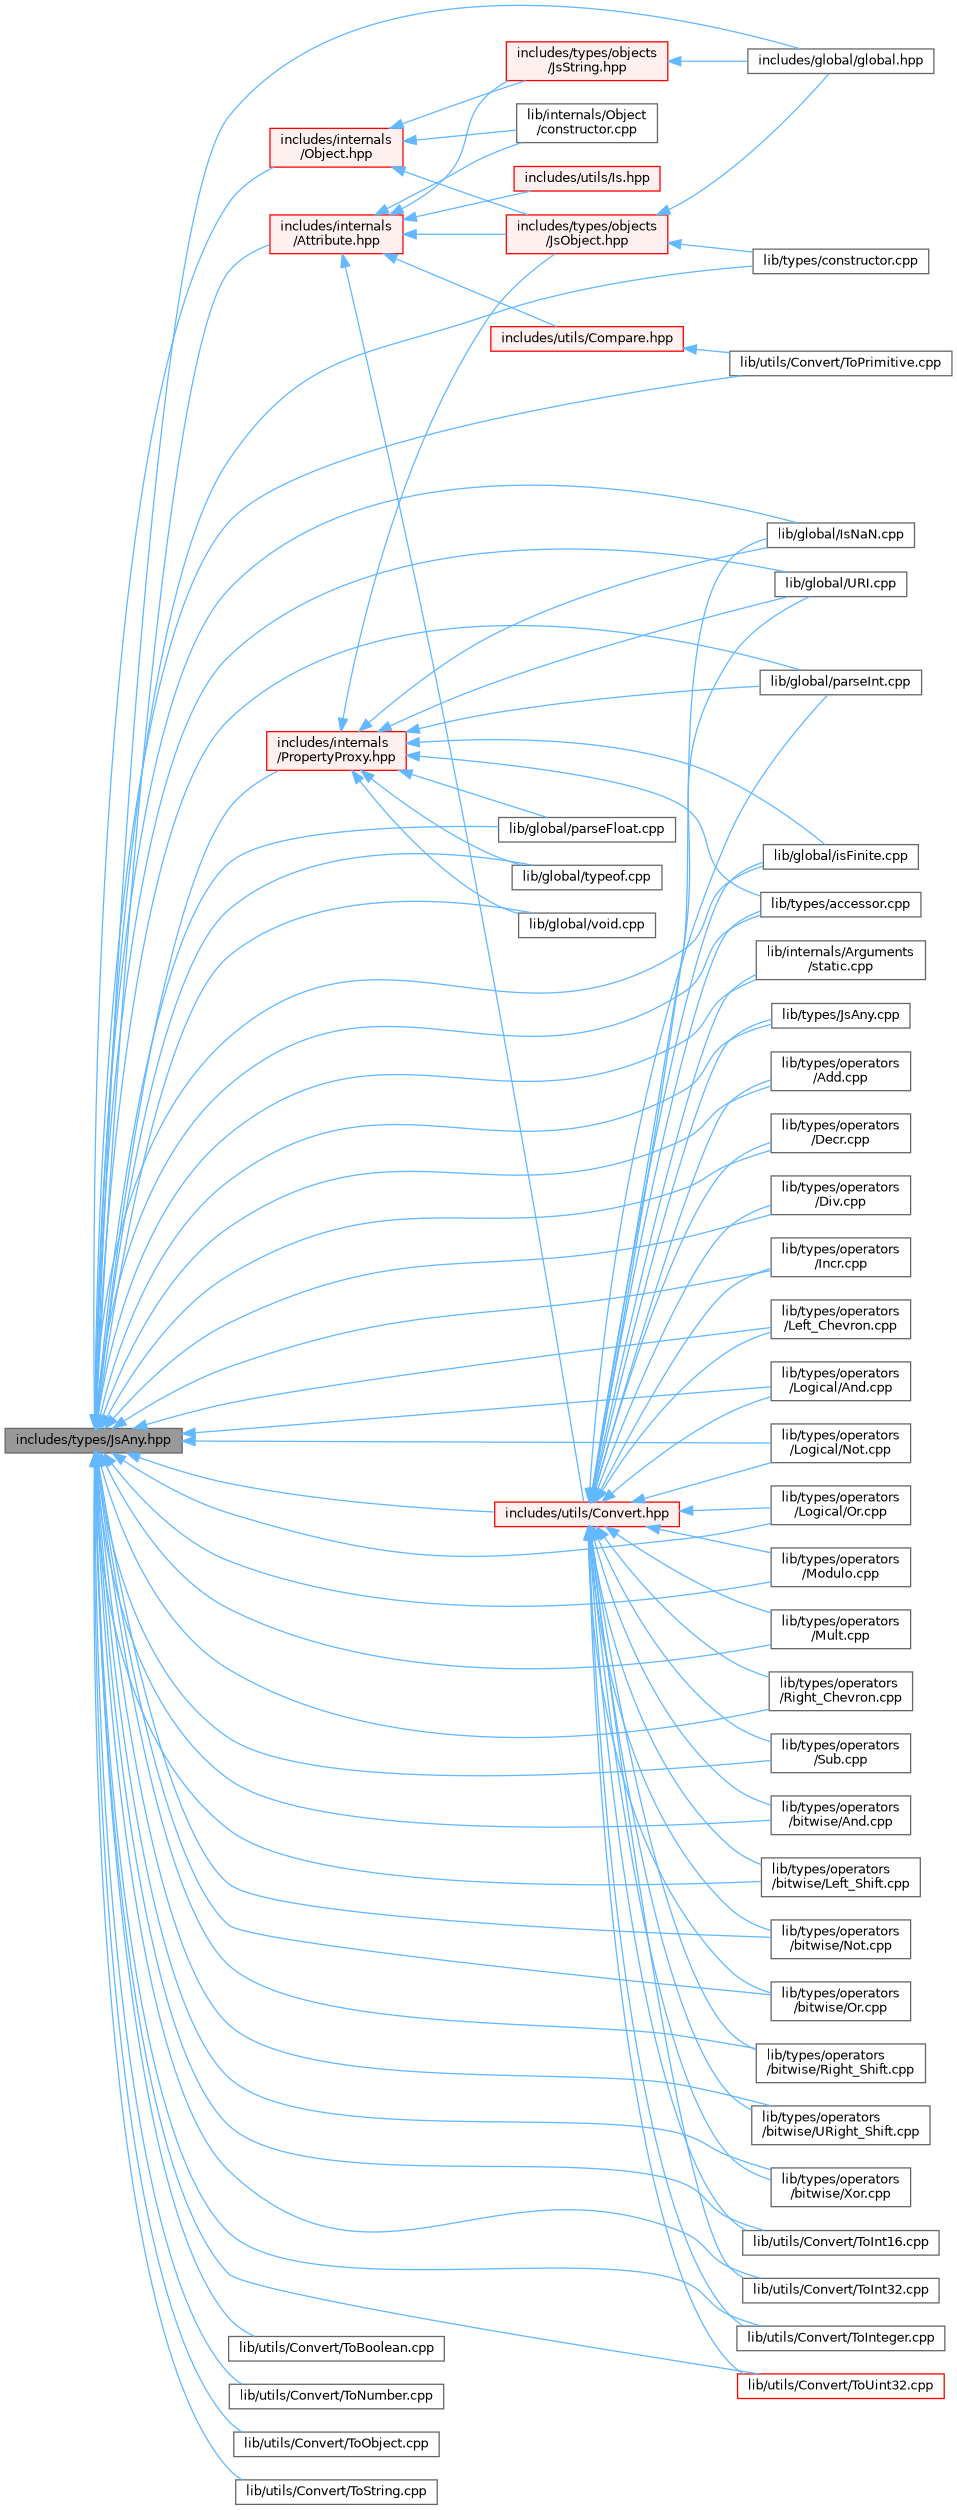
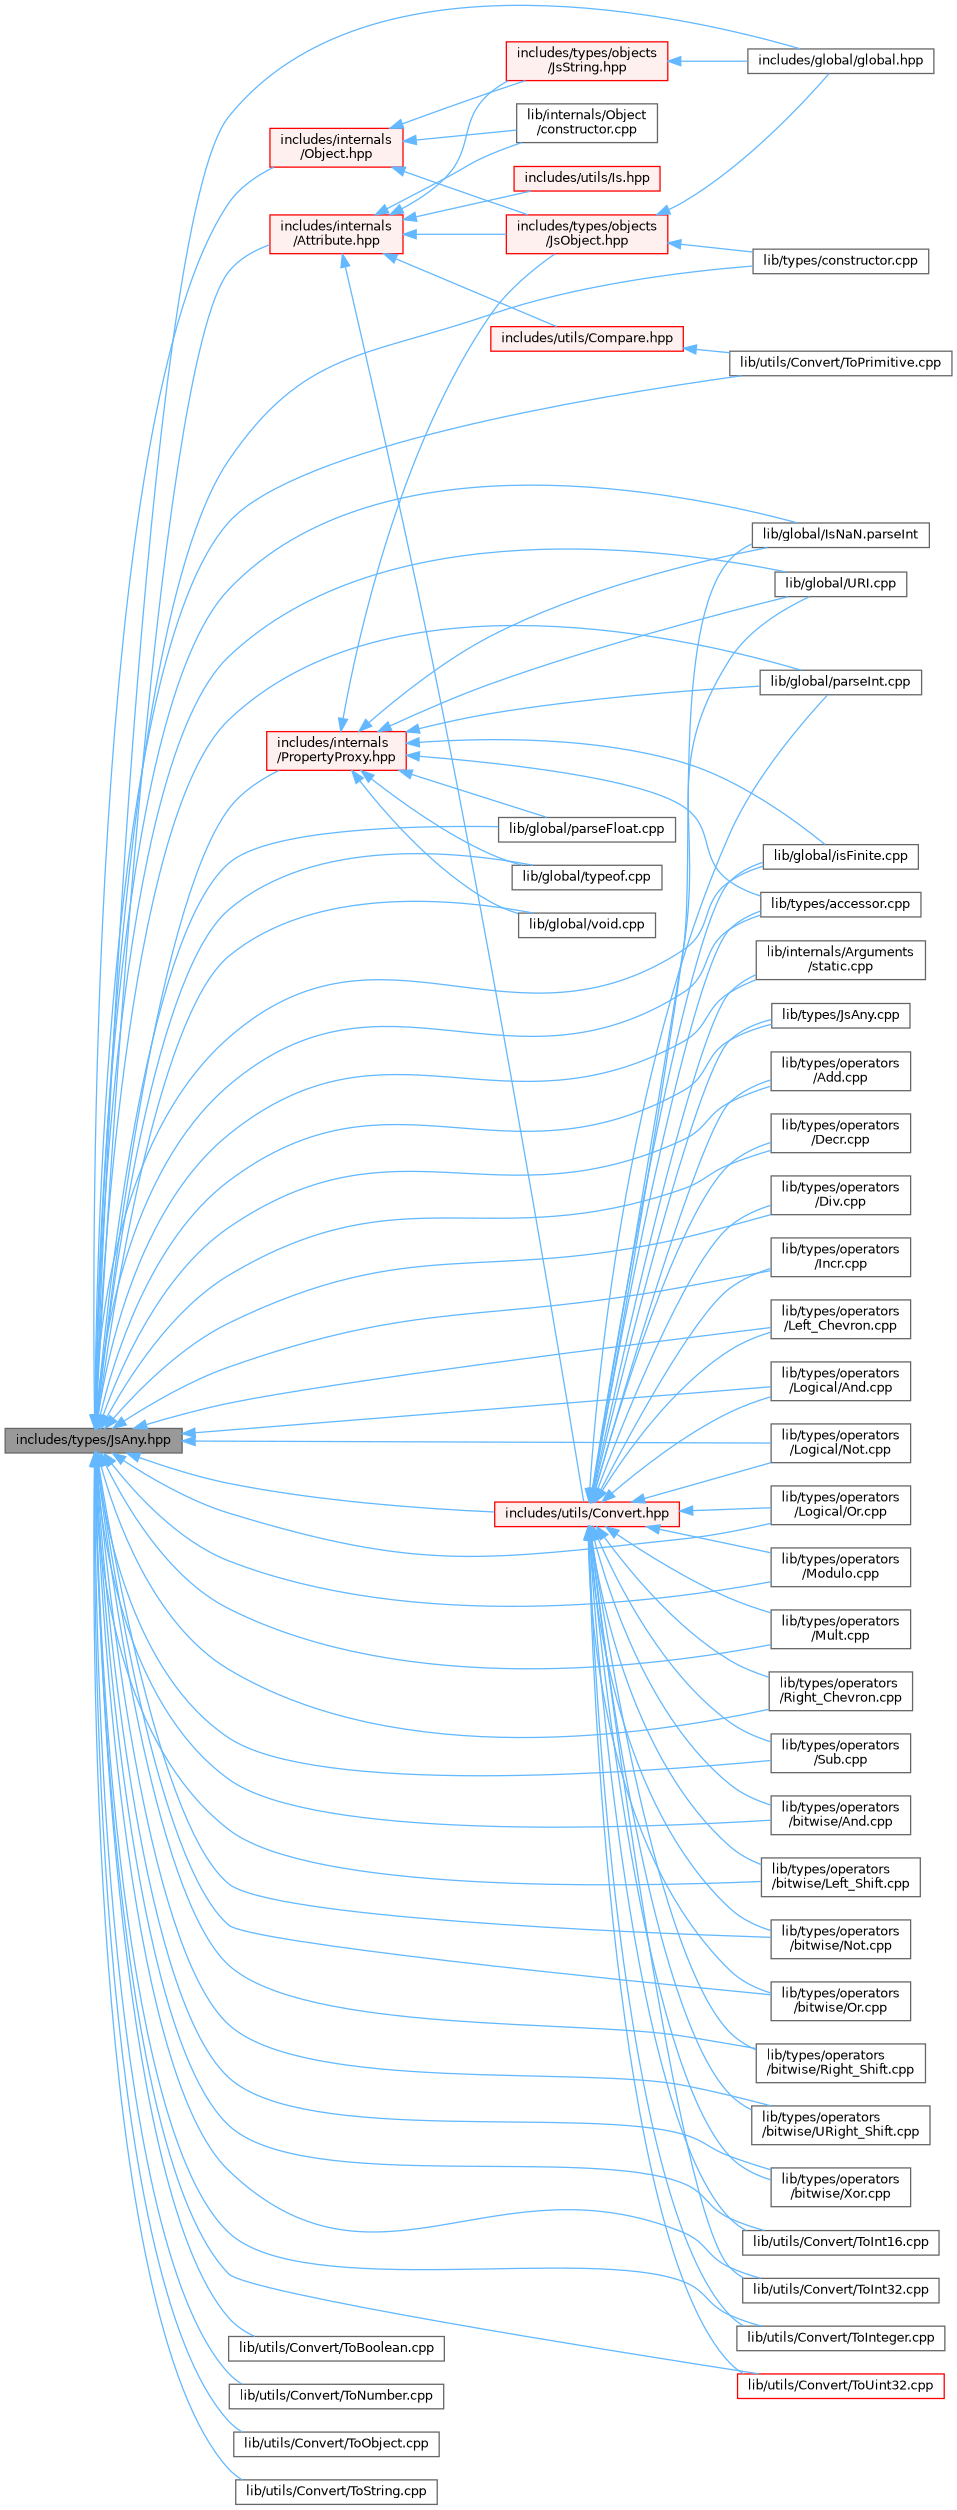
node "lib/global/IsNaN.cpp": label "lib/global/IsNaN.cpp" -> "lib/global/IsNaN.parseInt"
